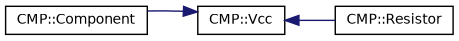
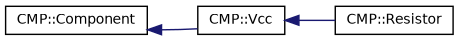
edge "CMP::Component" -> "CMP::Vcc": reversed
